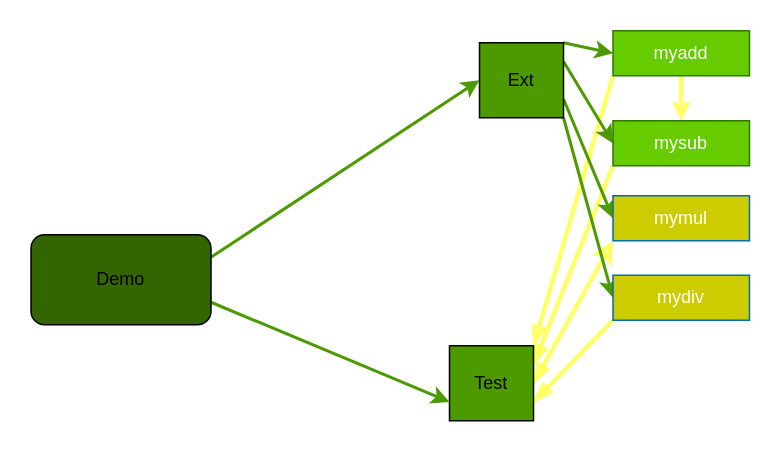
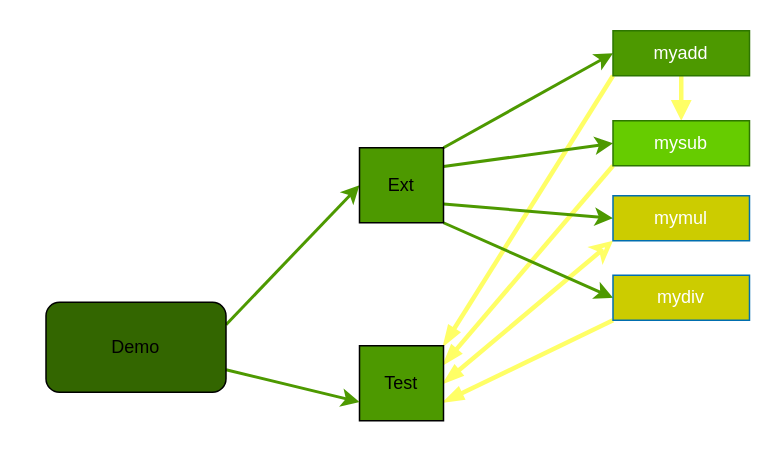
node "myadd": fillcolor #66cc00 -> #4d9900
node "Ext": moved (521, 80) -> (401, 185)
edge "myadd" -> "mysub": arrowhead open -> block
node "Demo": moved (121, 280) -> (136, 347)
node "Test": moved (491, 383) -> (401, 383)
